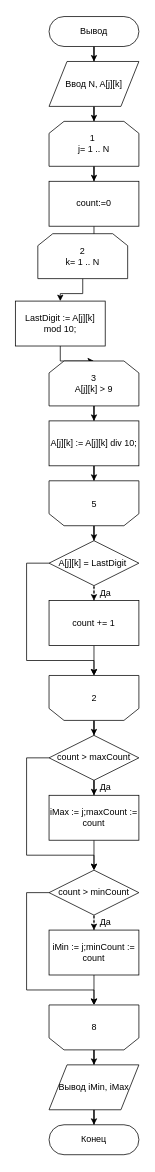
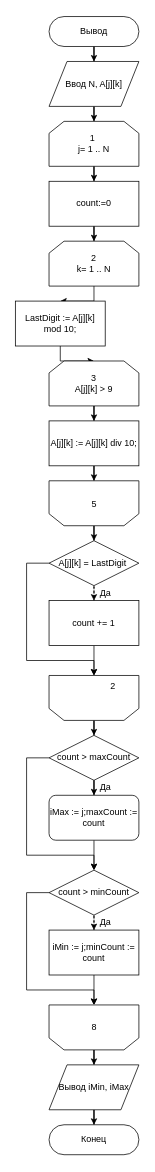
node "2 k= 1 .. N": moved (83, 255) -> (94, 263)
node "2": moved (94, 698) -> (113, 687)
node "iMax := j;maxCount := count": shape rectangle -> rounded rectangle
